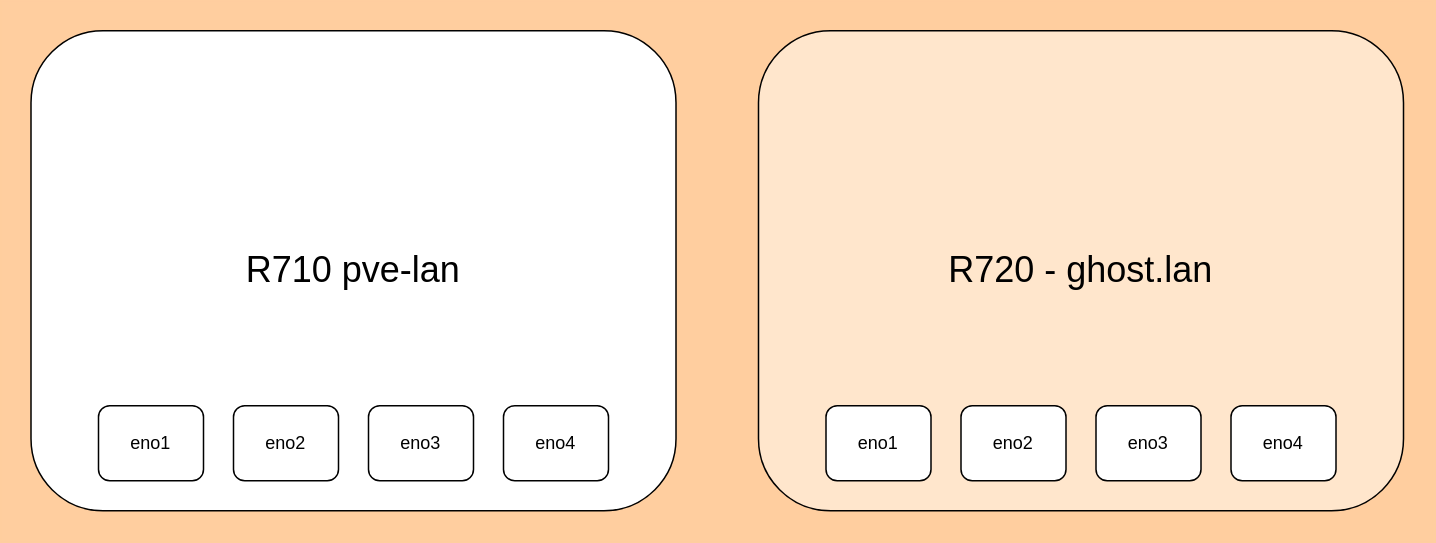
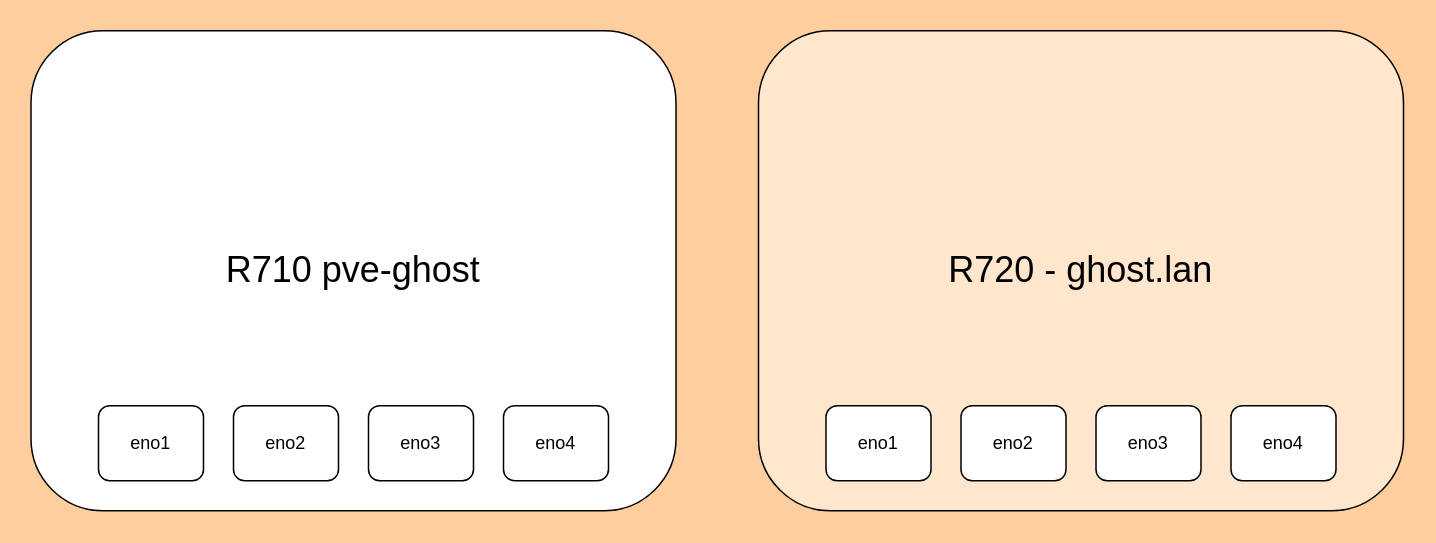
node "R710 pve-lan": label "R710 pve-lan" -> "R710 pve-ghost"
